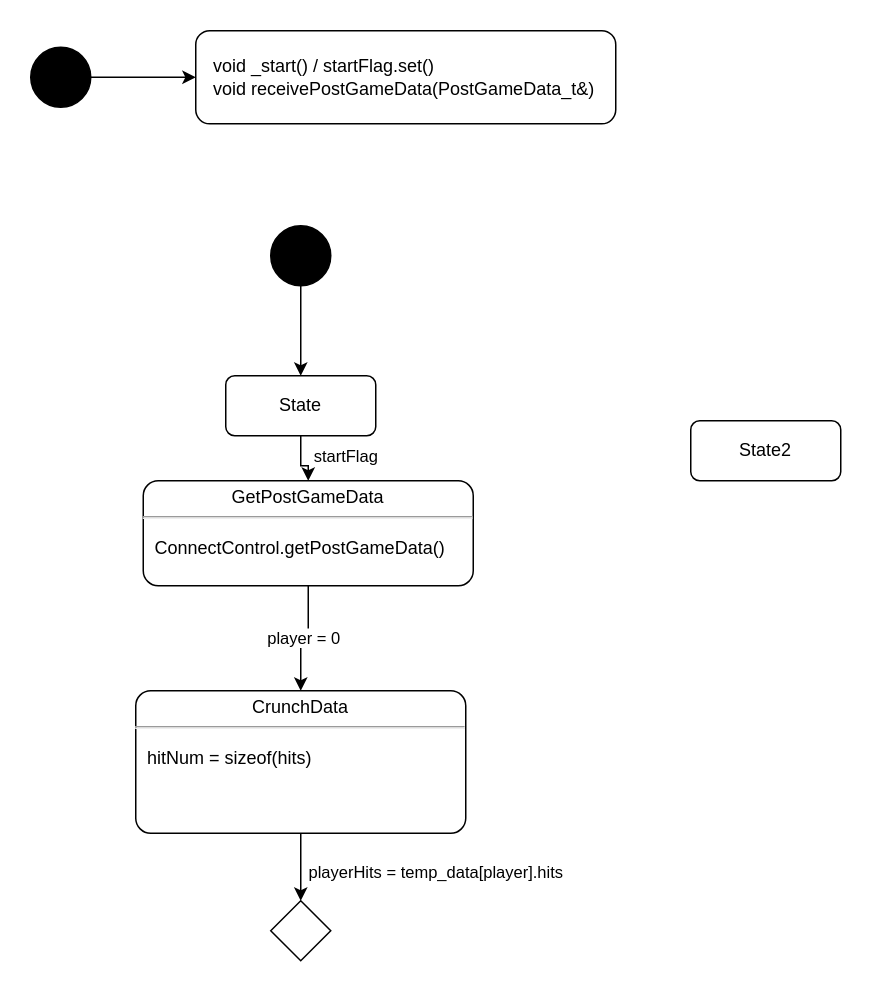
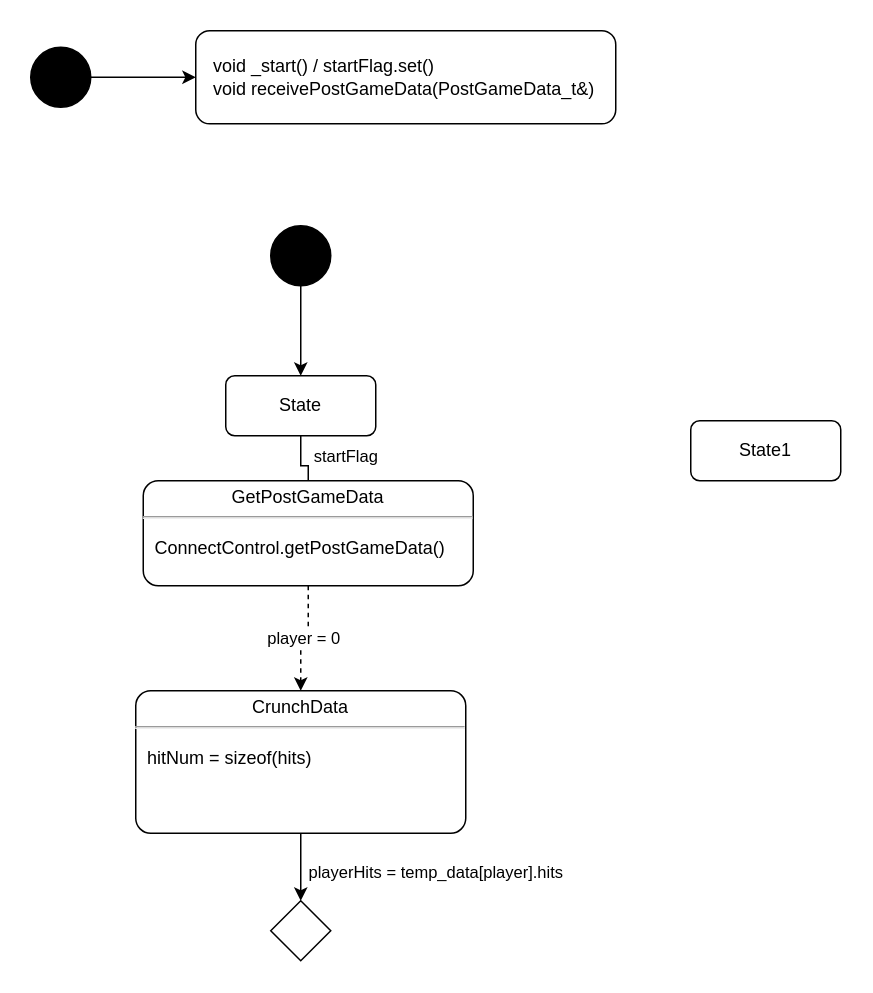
node "State2": label "State2" -> "State1"
edge "State" -> "GetPostGameData ConnectControl.getPostGameData()": arrowhead classic -> none
edge "GetPostGameData ConnectControl.getPostGameData()" -> "CrunchData hitNum = sizeof(hits)": style solid -> dashed
